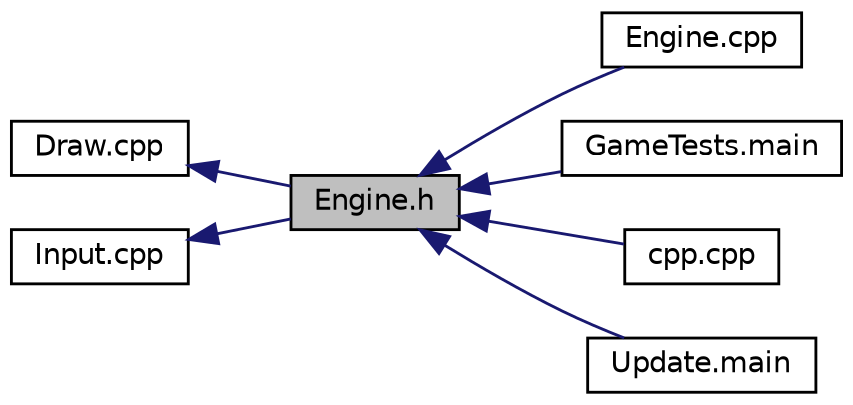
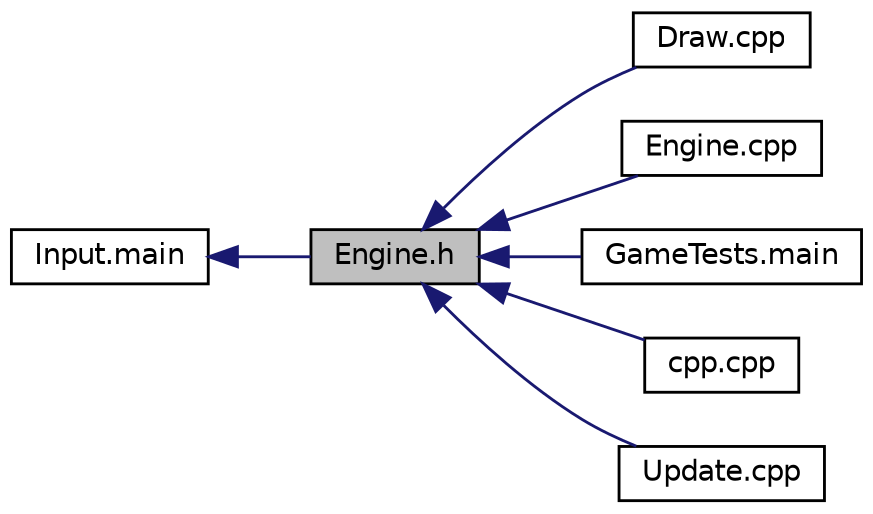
edge "Engine.h" -> "Draw.cpp": reversed
node "Input.cpp": label "Input.cpp" -> "Input.main"
node "Update.main": label "Update.main" -> "Update.cpp"
